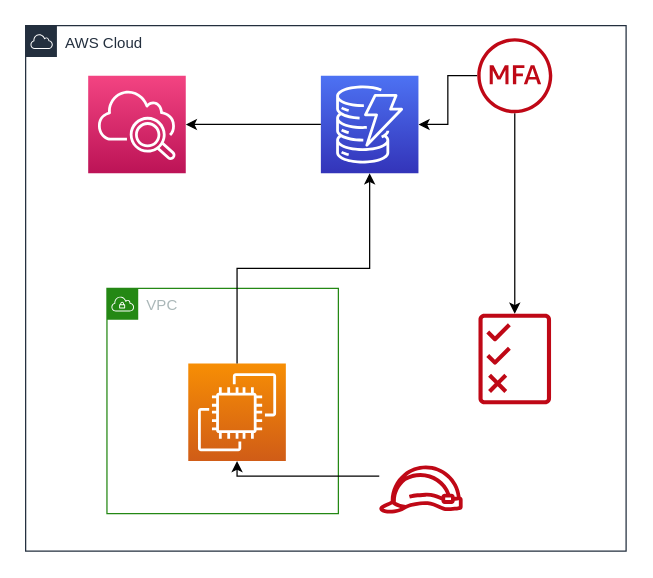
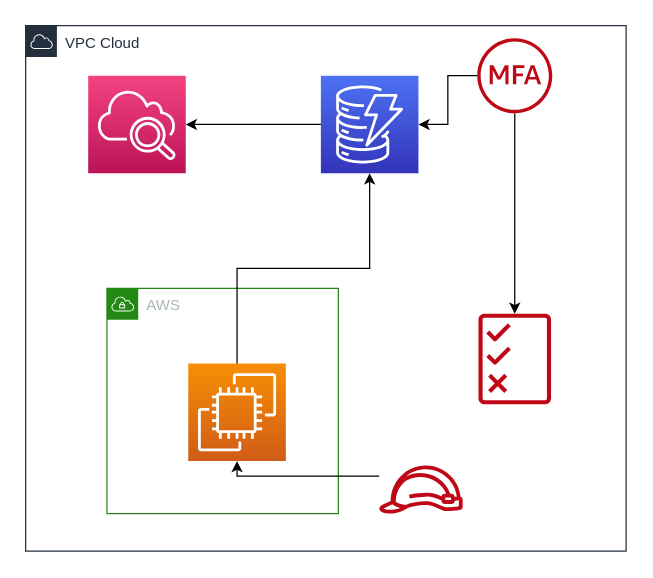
node "AWS Cloud": label "AWS Cloud" -> "VPC Cloud"
node "VPC": label "VPC" -> "AWS"
